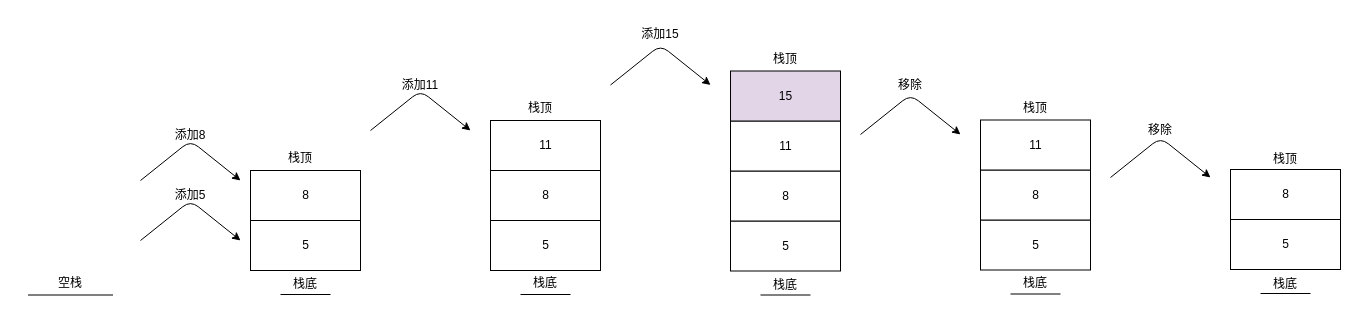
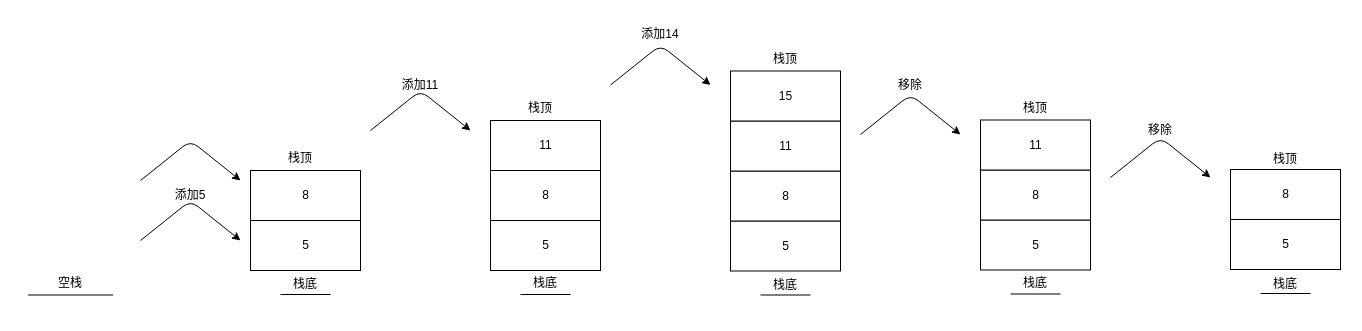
node "添加15": label "添加15" -> "添加14"
node "15": fillcolor #e1d5e7 -> #ffffff
node "添加8": removed
